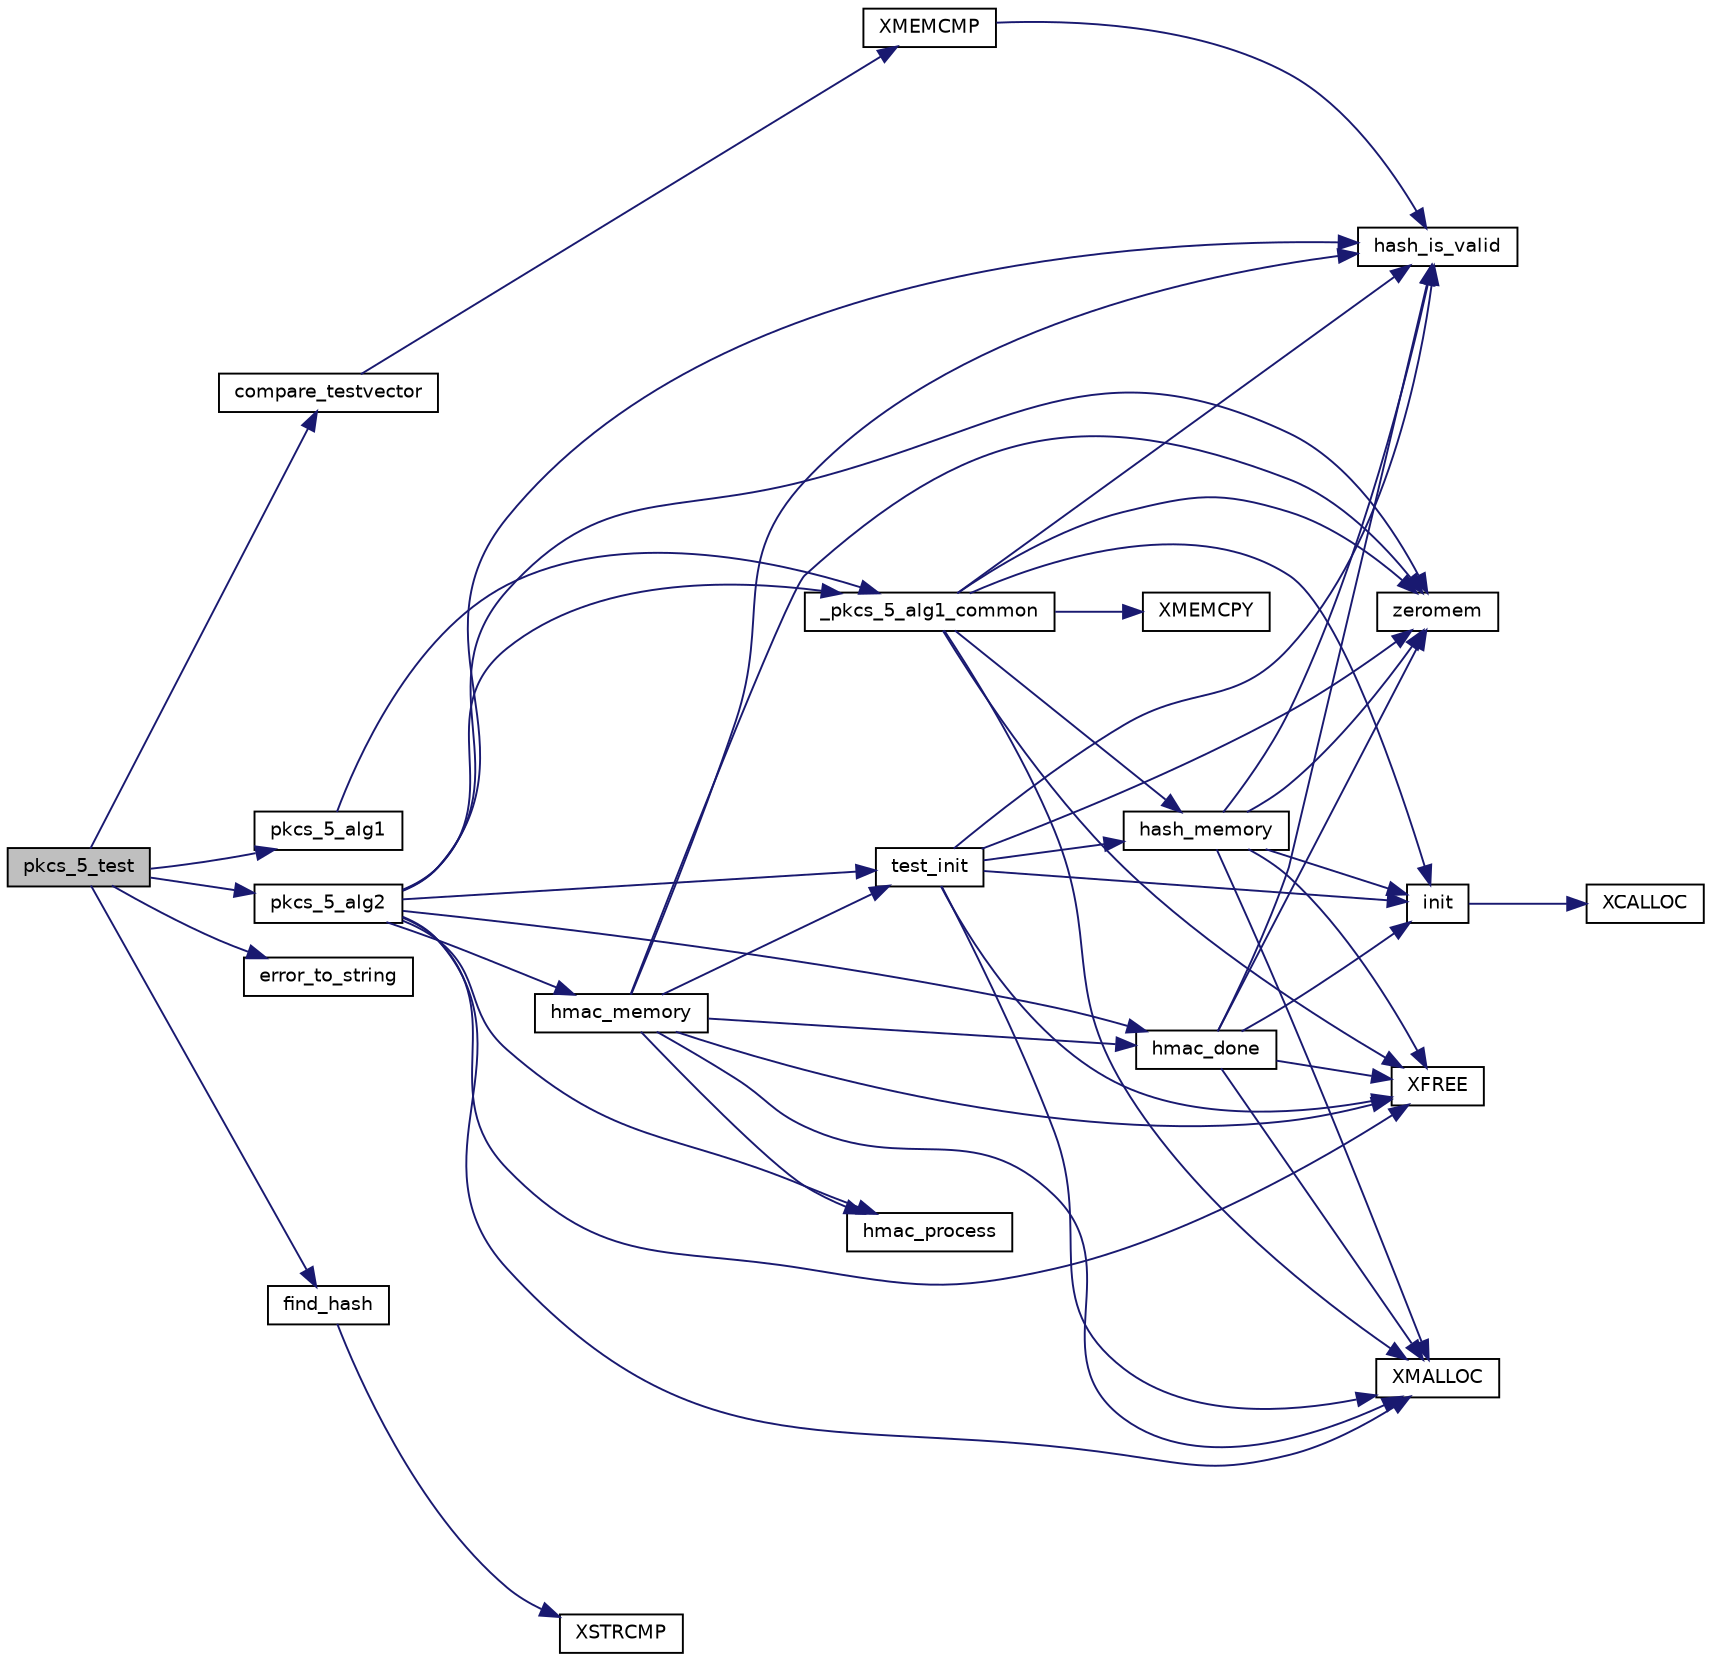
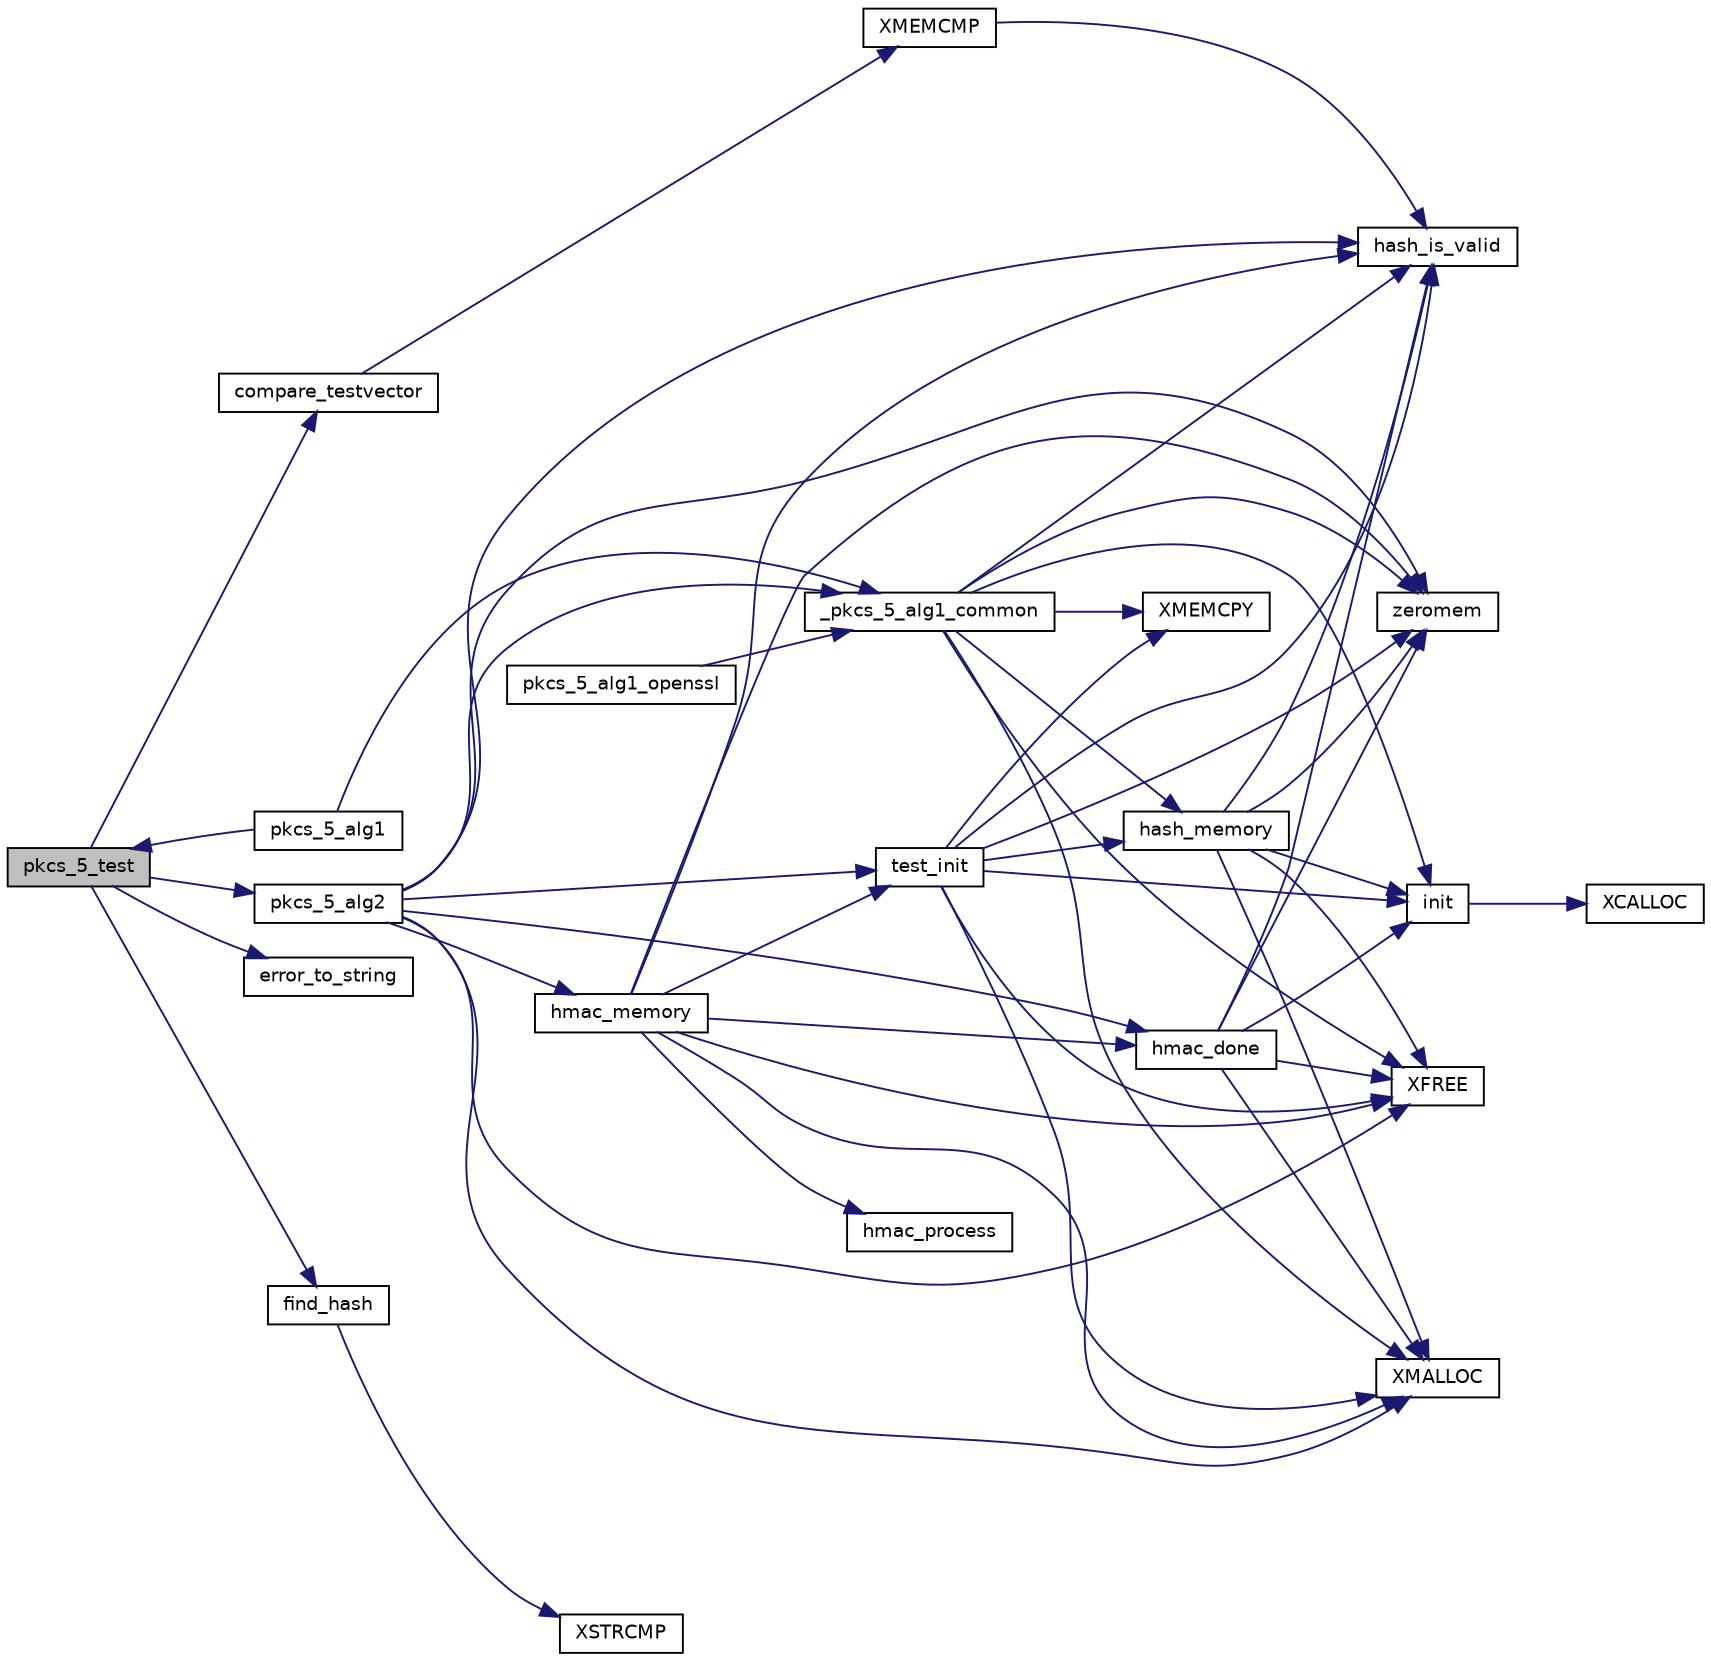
node "pkcs_5_alg1_openssl": added
edge "test_init" -> "XMEMCPY": added
edge "pkcs_5_test" -> "pkcs_5_alg1": reversed
edge "pkcs_5_alg2" -> "hmac_process": removed
